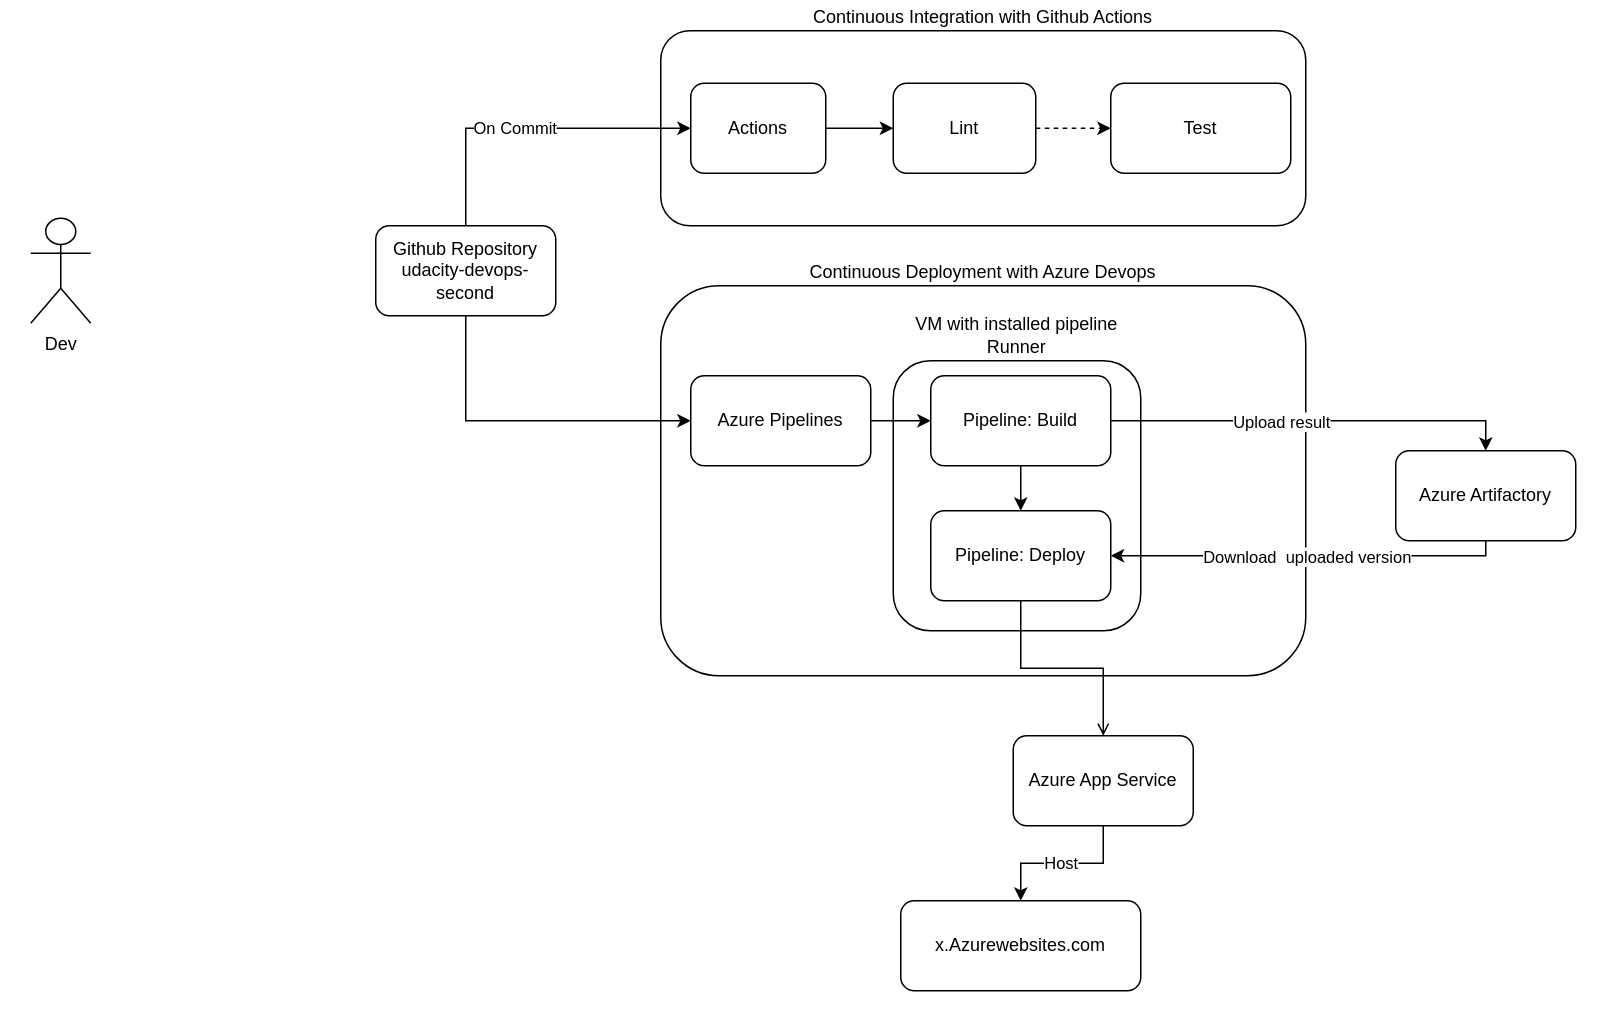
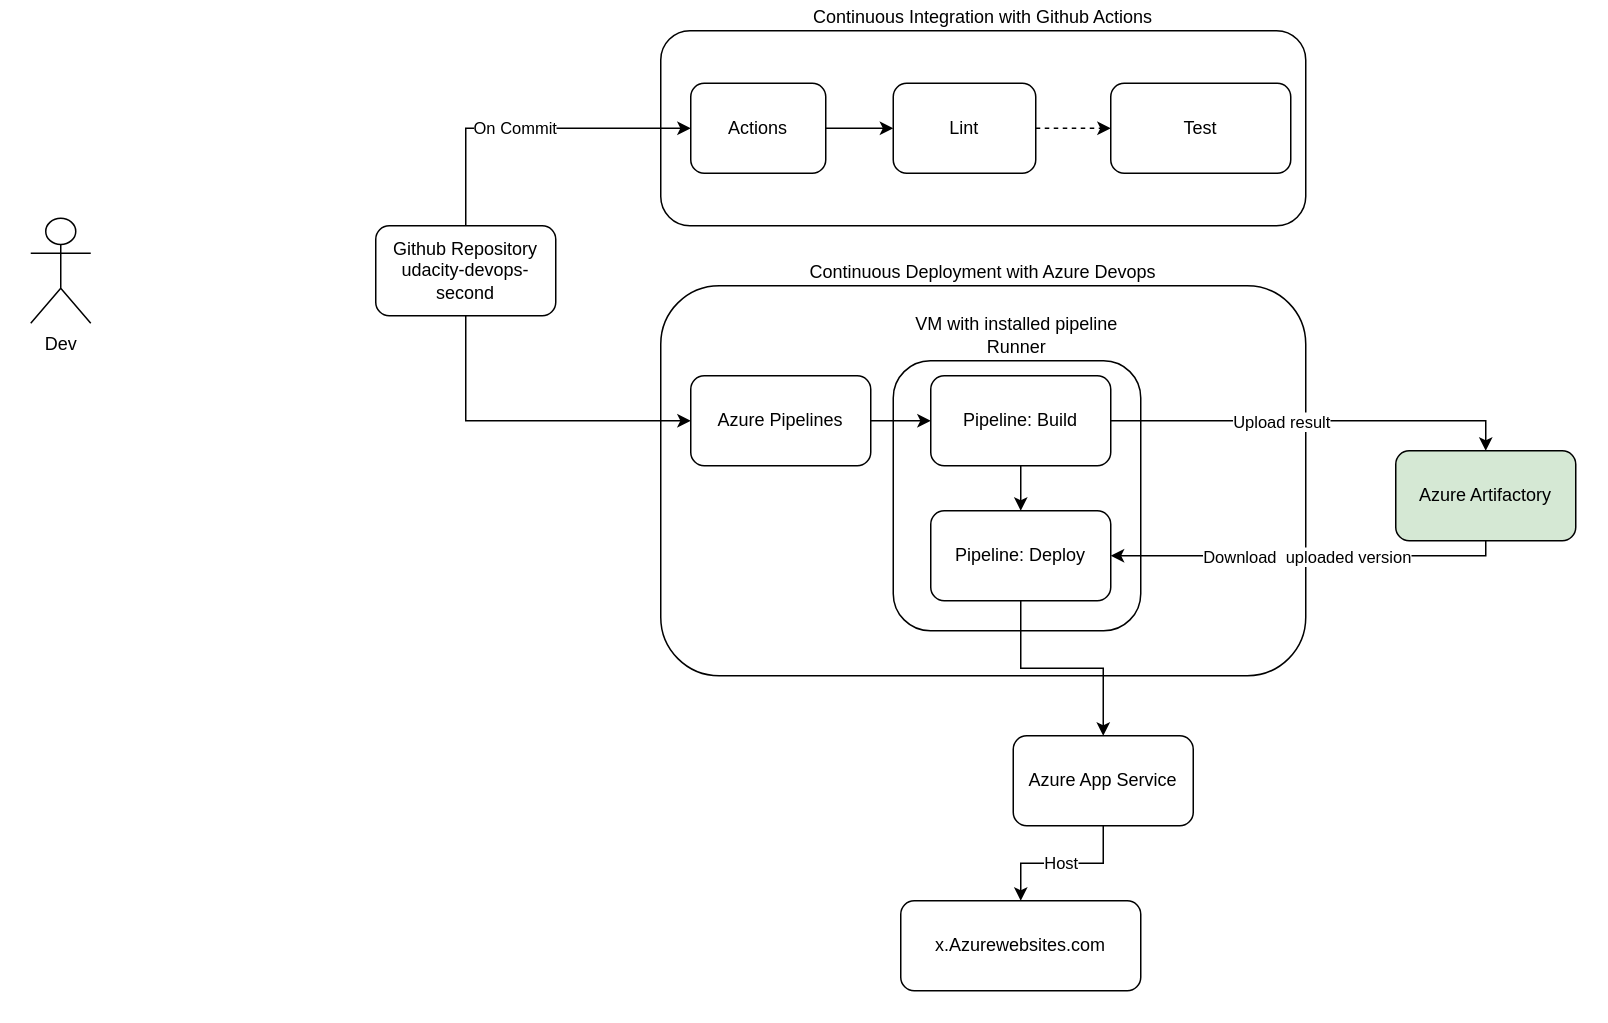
node "Azure Artifactory": fillcolor #ffffff -> #d5e8d4
edge "Pipeline: Deploy" -> "Azure App Service": arrowhead open -> classic
